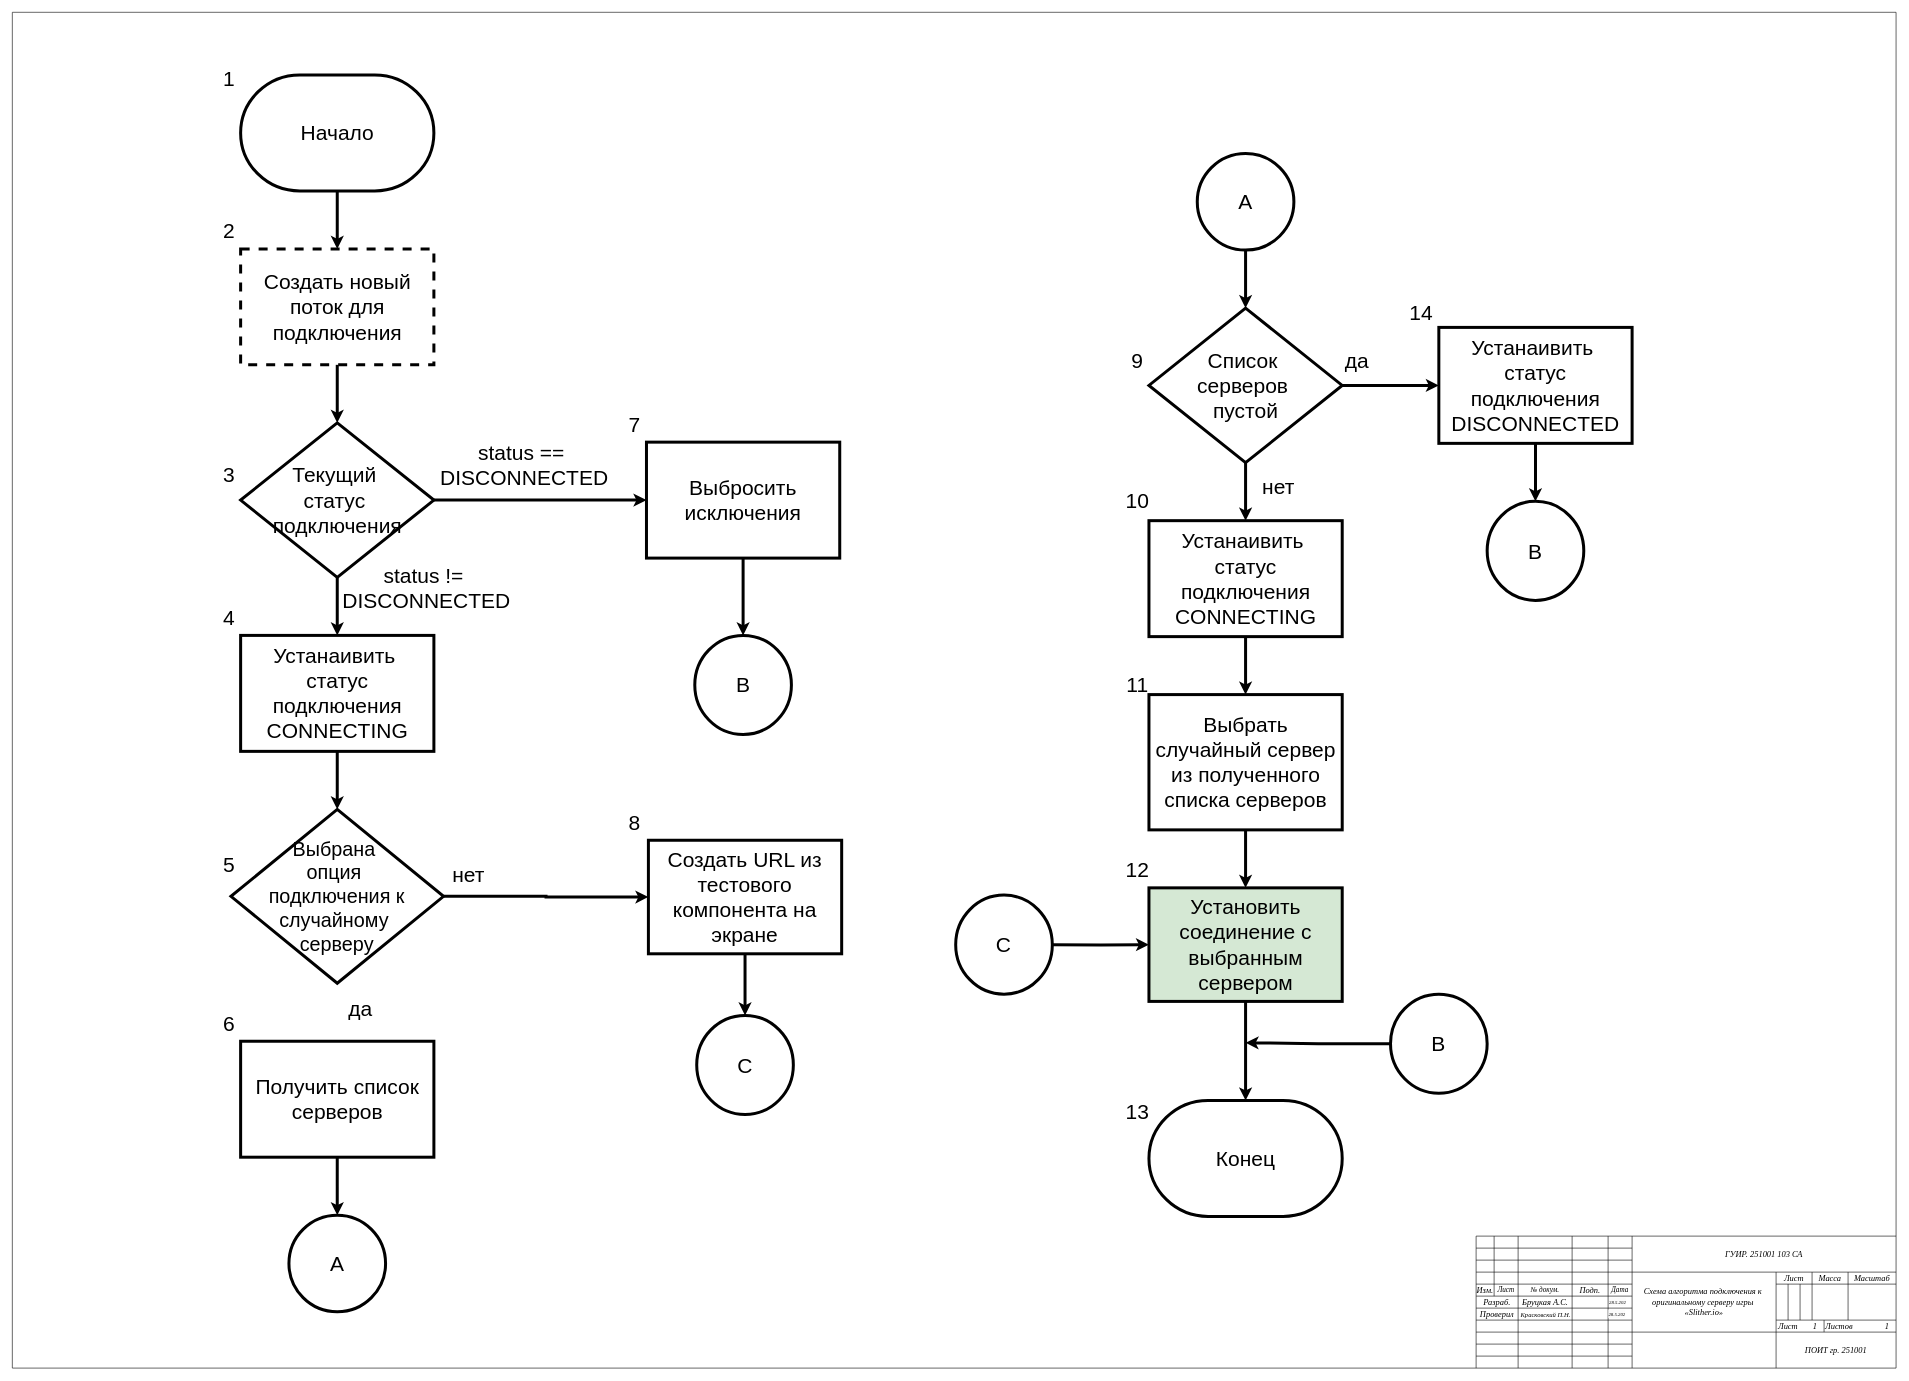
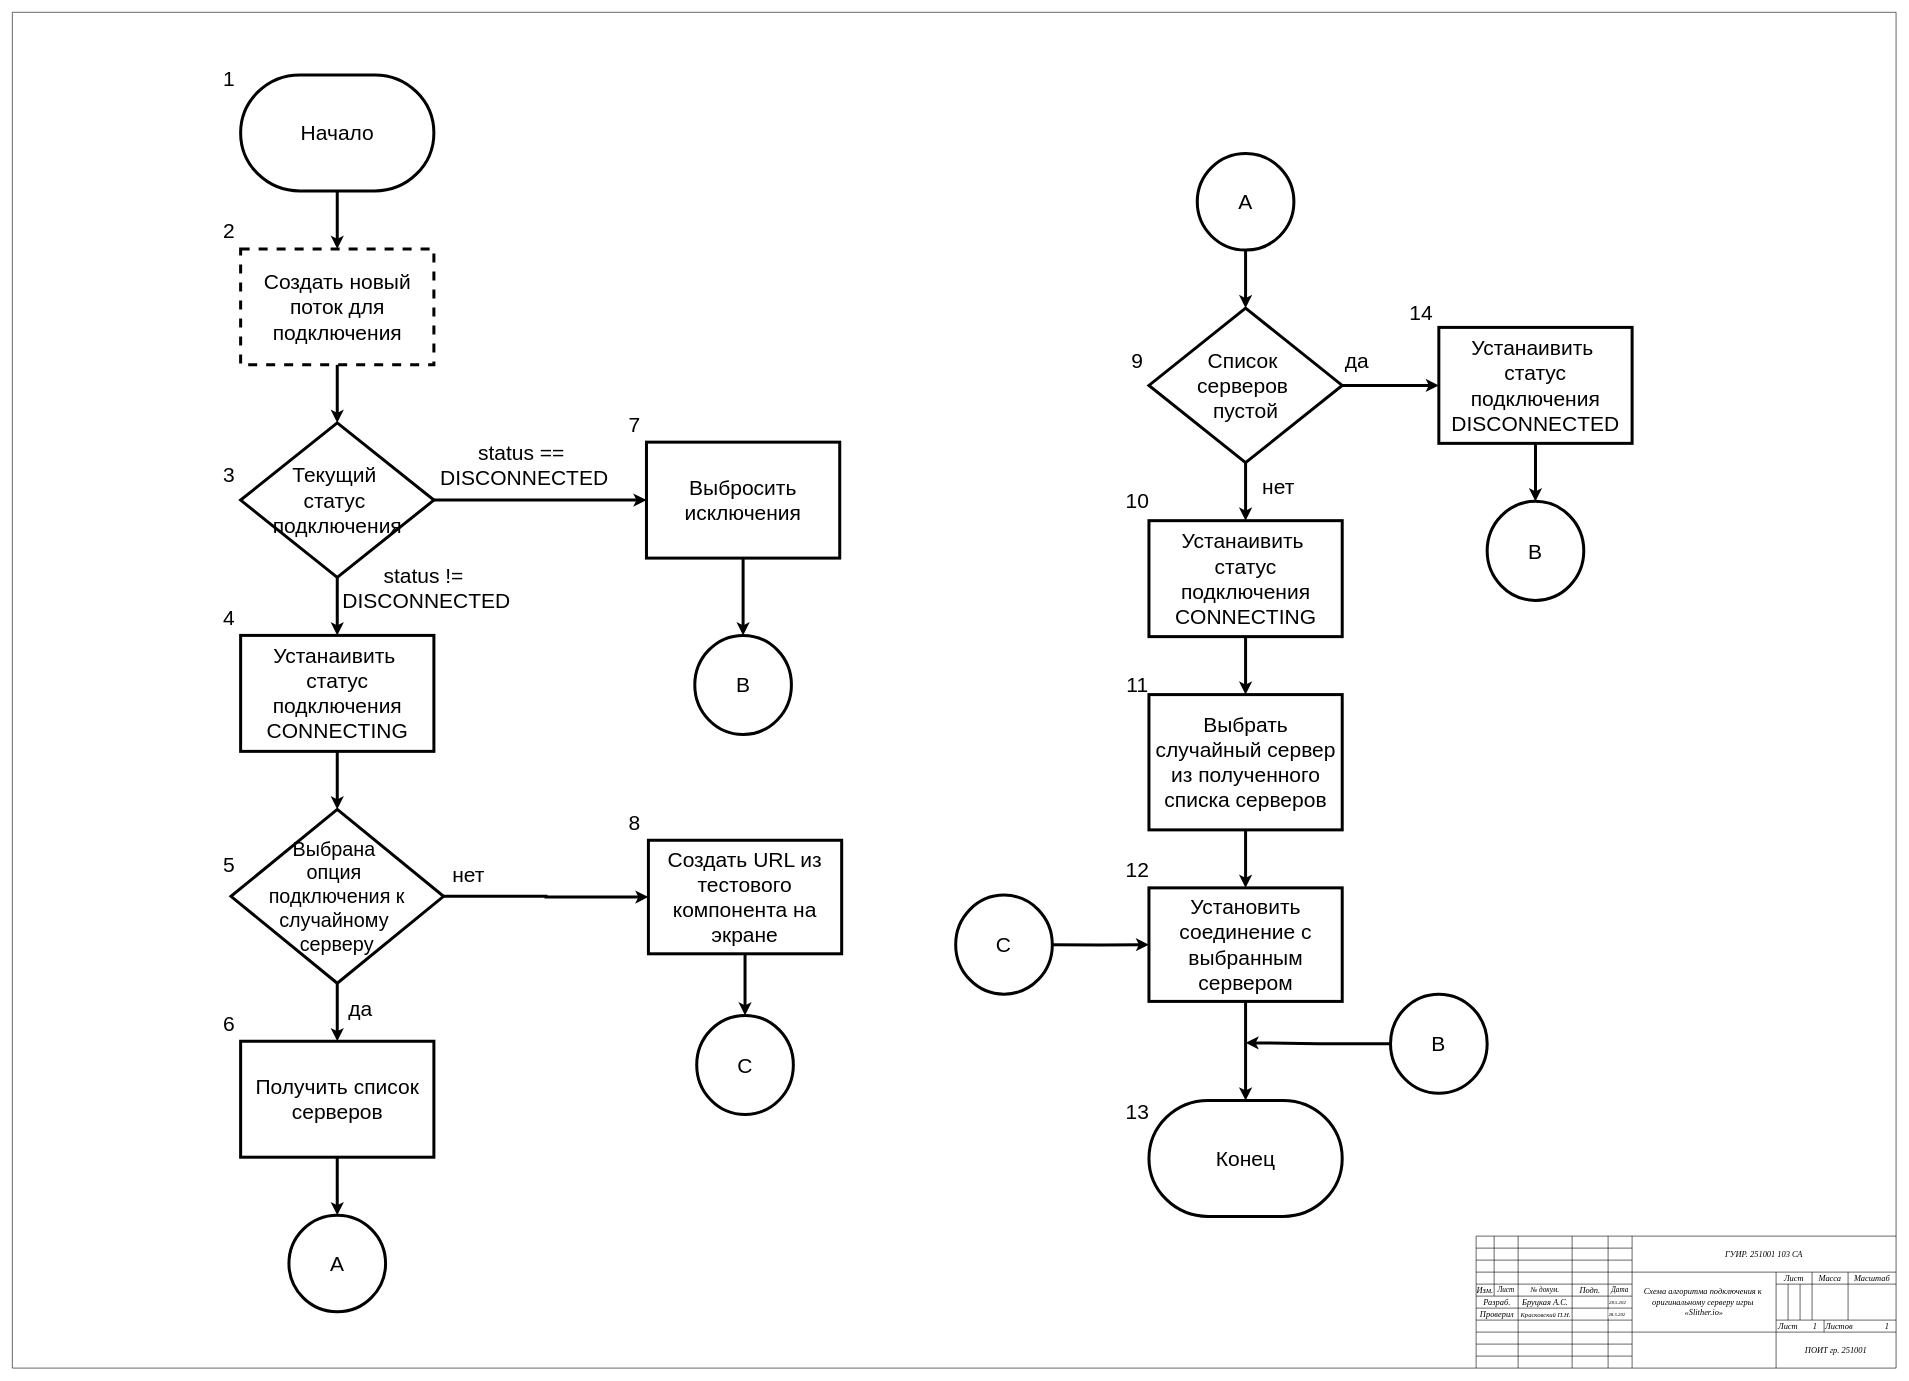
node "Установить соединение с выбранным сервером": fillcolor #d5e8d4 -> #ffffff
edge "Выбрана опция подключения к случайному серверу" -> "Получить список серверов": added
